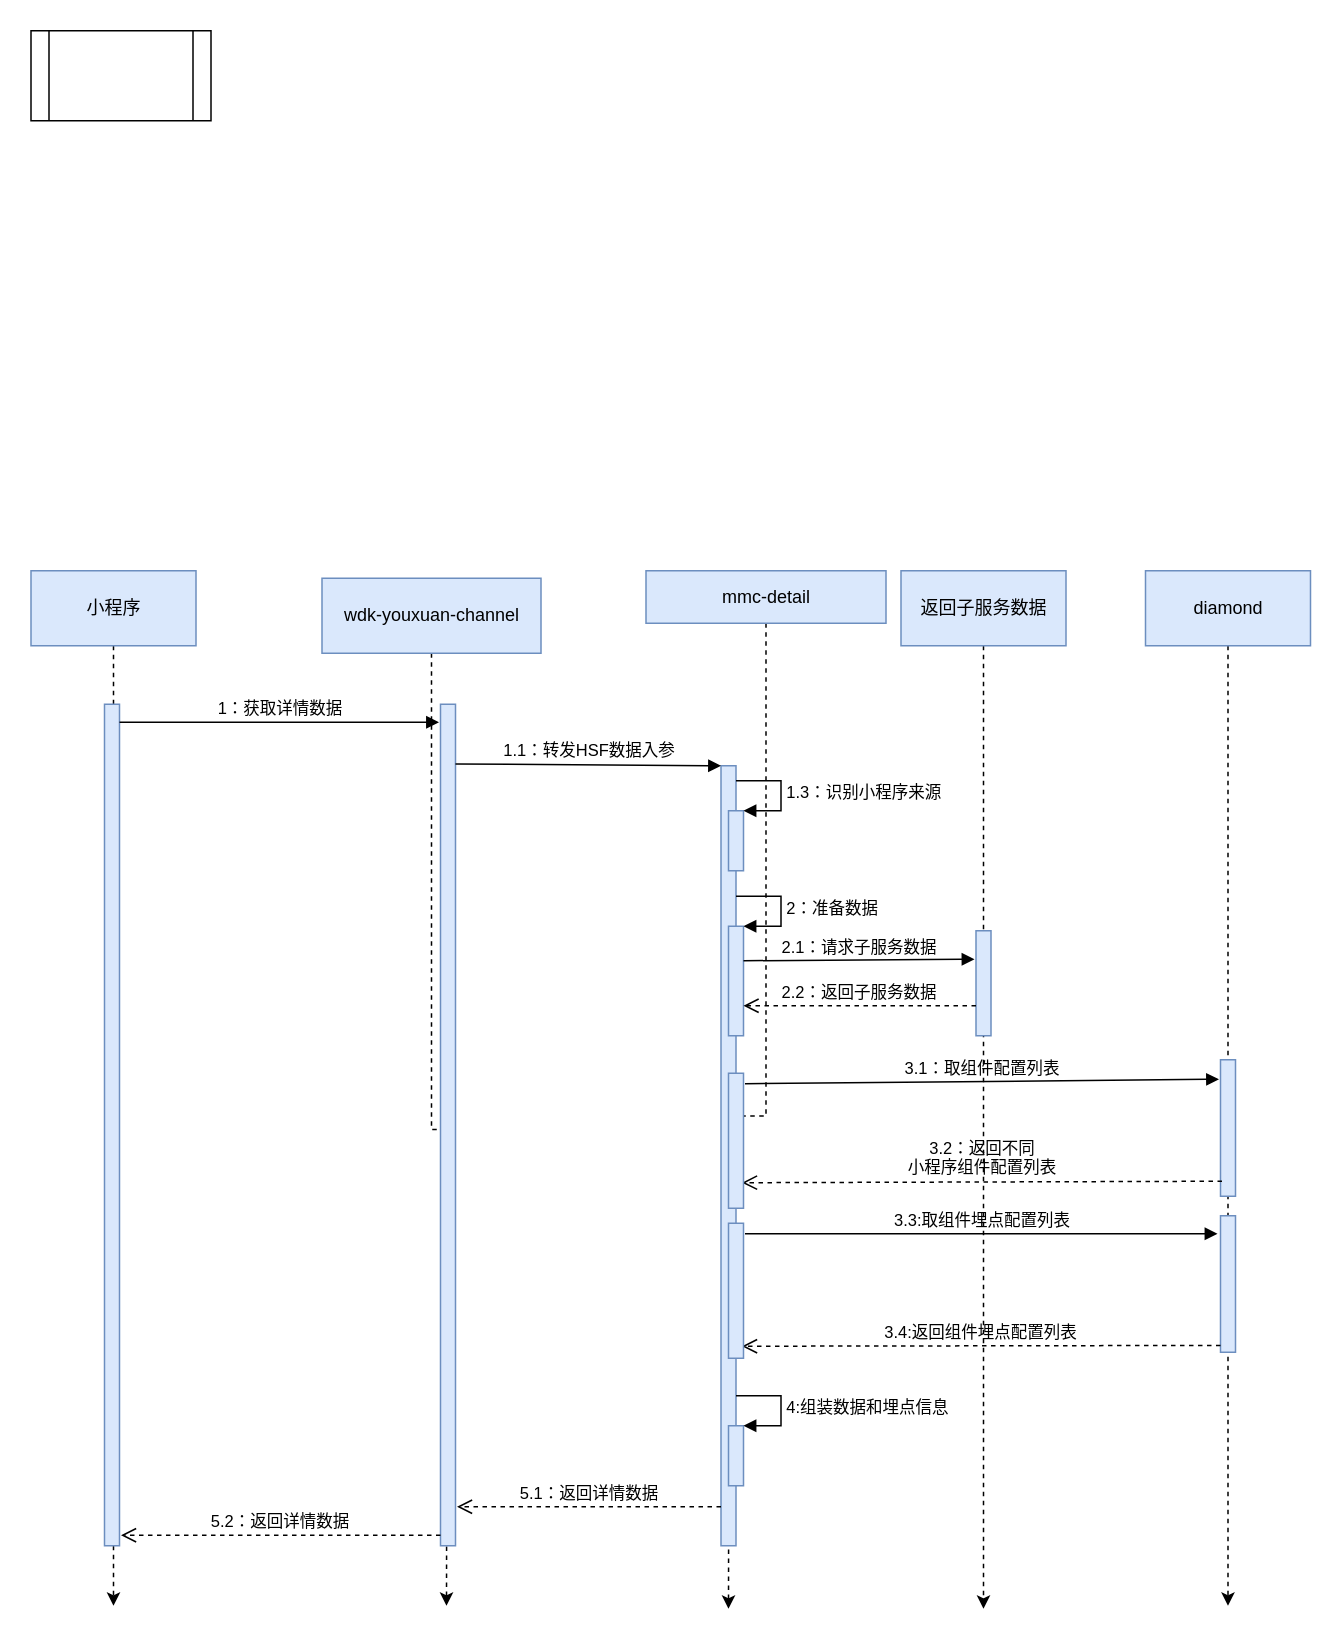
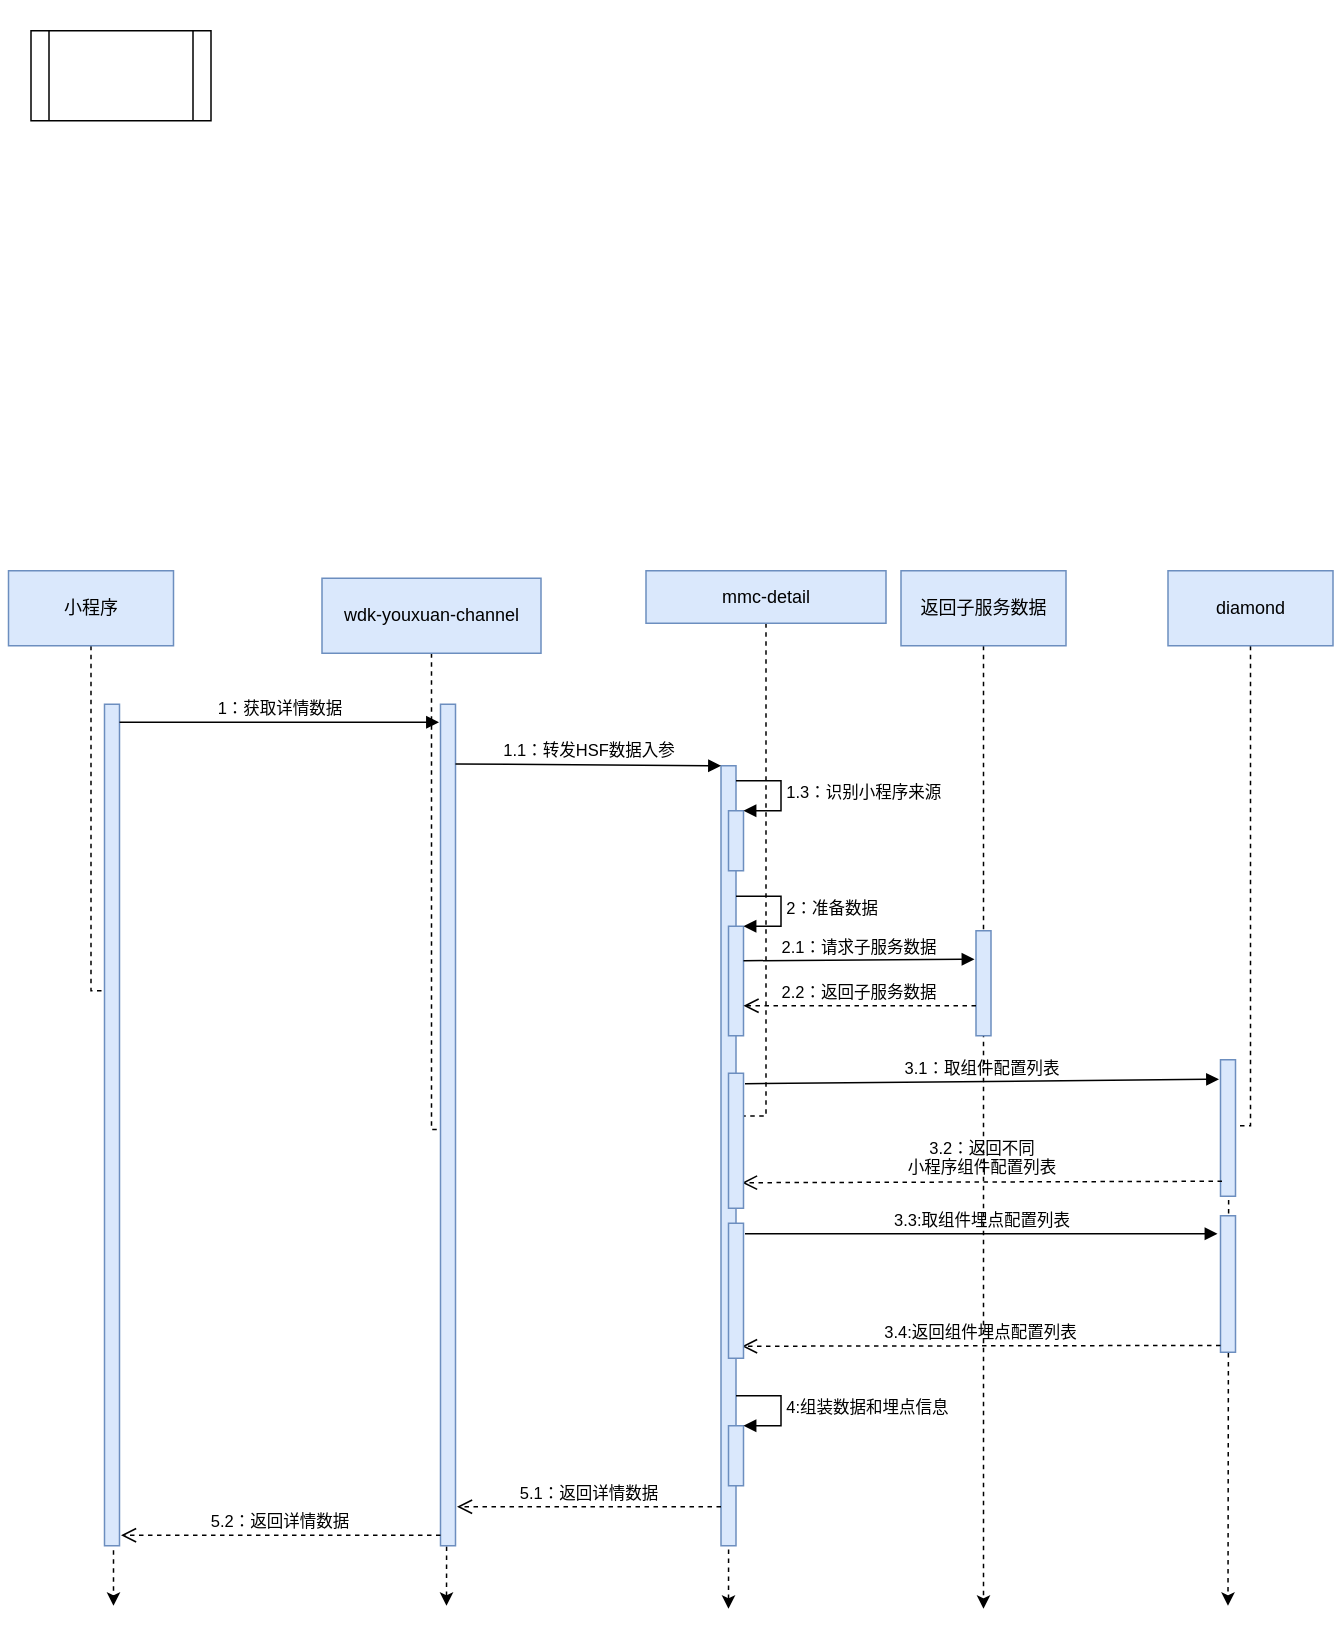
node "小程序": moved (113, 608) -> (91, 608)
node "diamond": moved (1228, 608) -> (1250, 608)
